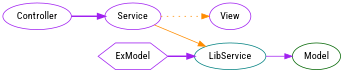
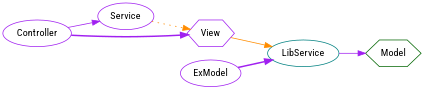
edge "Controller" -> "Service": style bold -> solid
node "View": shape ellipse -> hexagon
edge "Service" -> "LibService": now "View" -> "LibService"
edge "Controller" -> "View": added
node "ExModel": shape hexagon -> ellipse
node "Model": shape ellipse -> hexagon
